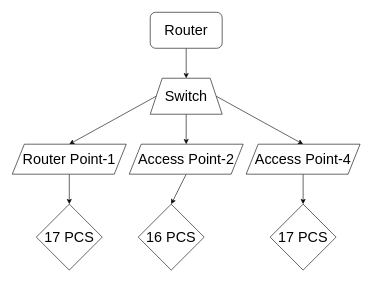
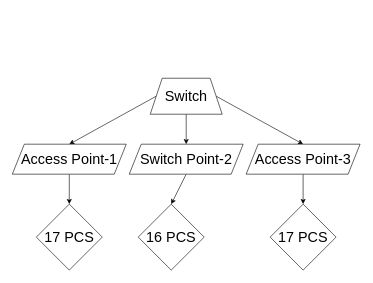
node "Router": removed
edge "Router" -> "Switch": removed
node "Router Point-1": label "Router Point-1" -> "Access Point-1"
node "Access Point-2": label "Access Point-2" -> "Switch Point-2"
node "Access Point-4": label "Access Point-4" -> "Access Point-3"
